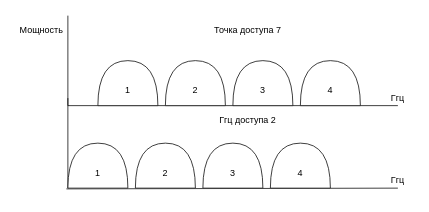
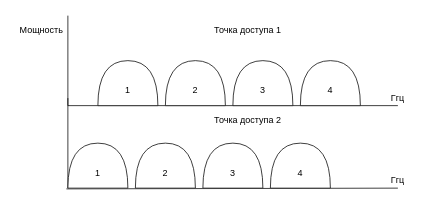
node "Точка доступа 7": label "Точка доступа 7" -> "Точка доступа 1"
node "Ггц доступа 2": label "Ггц доступа 2" -> "Точка доступа 2"
